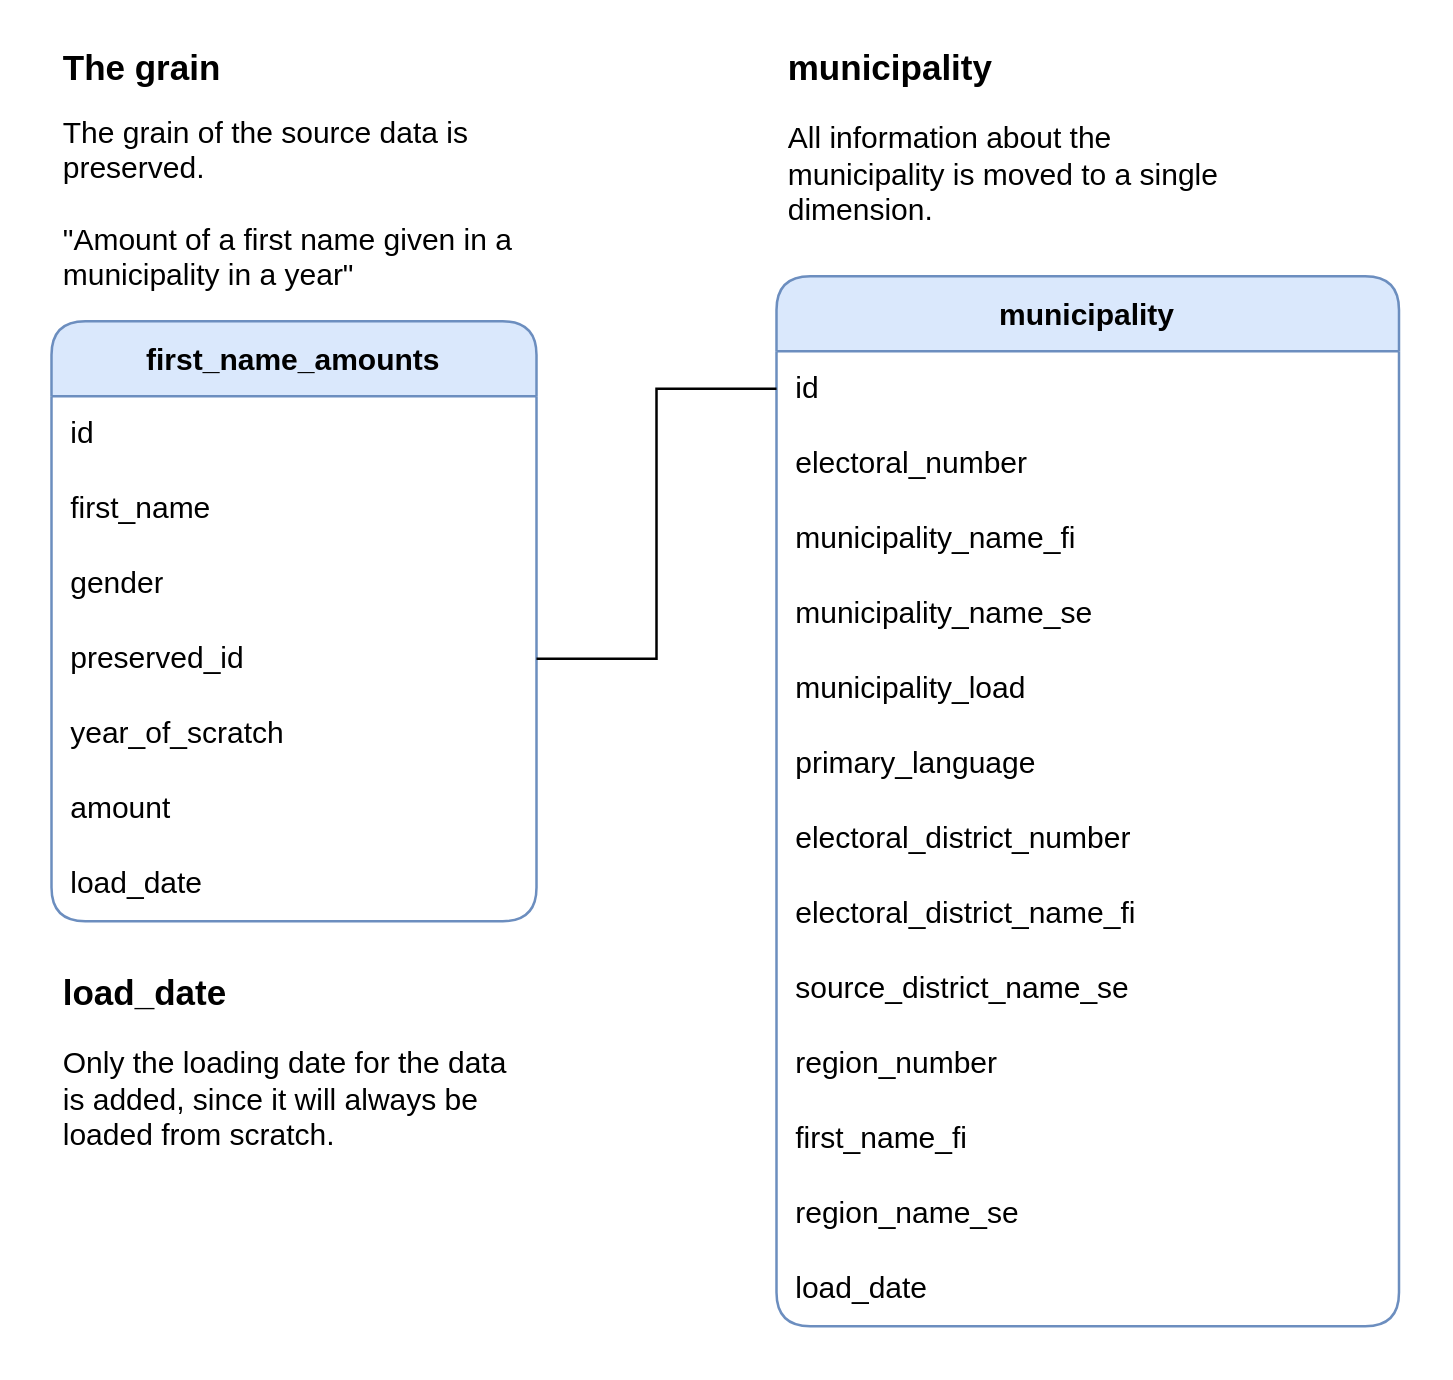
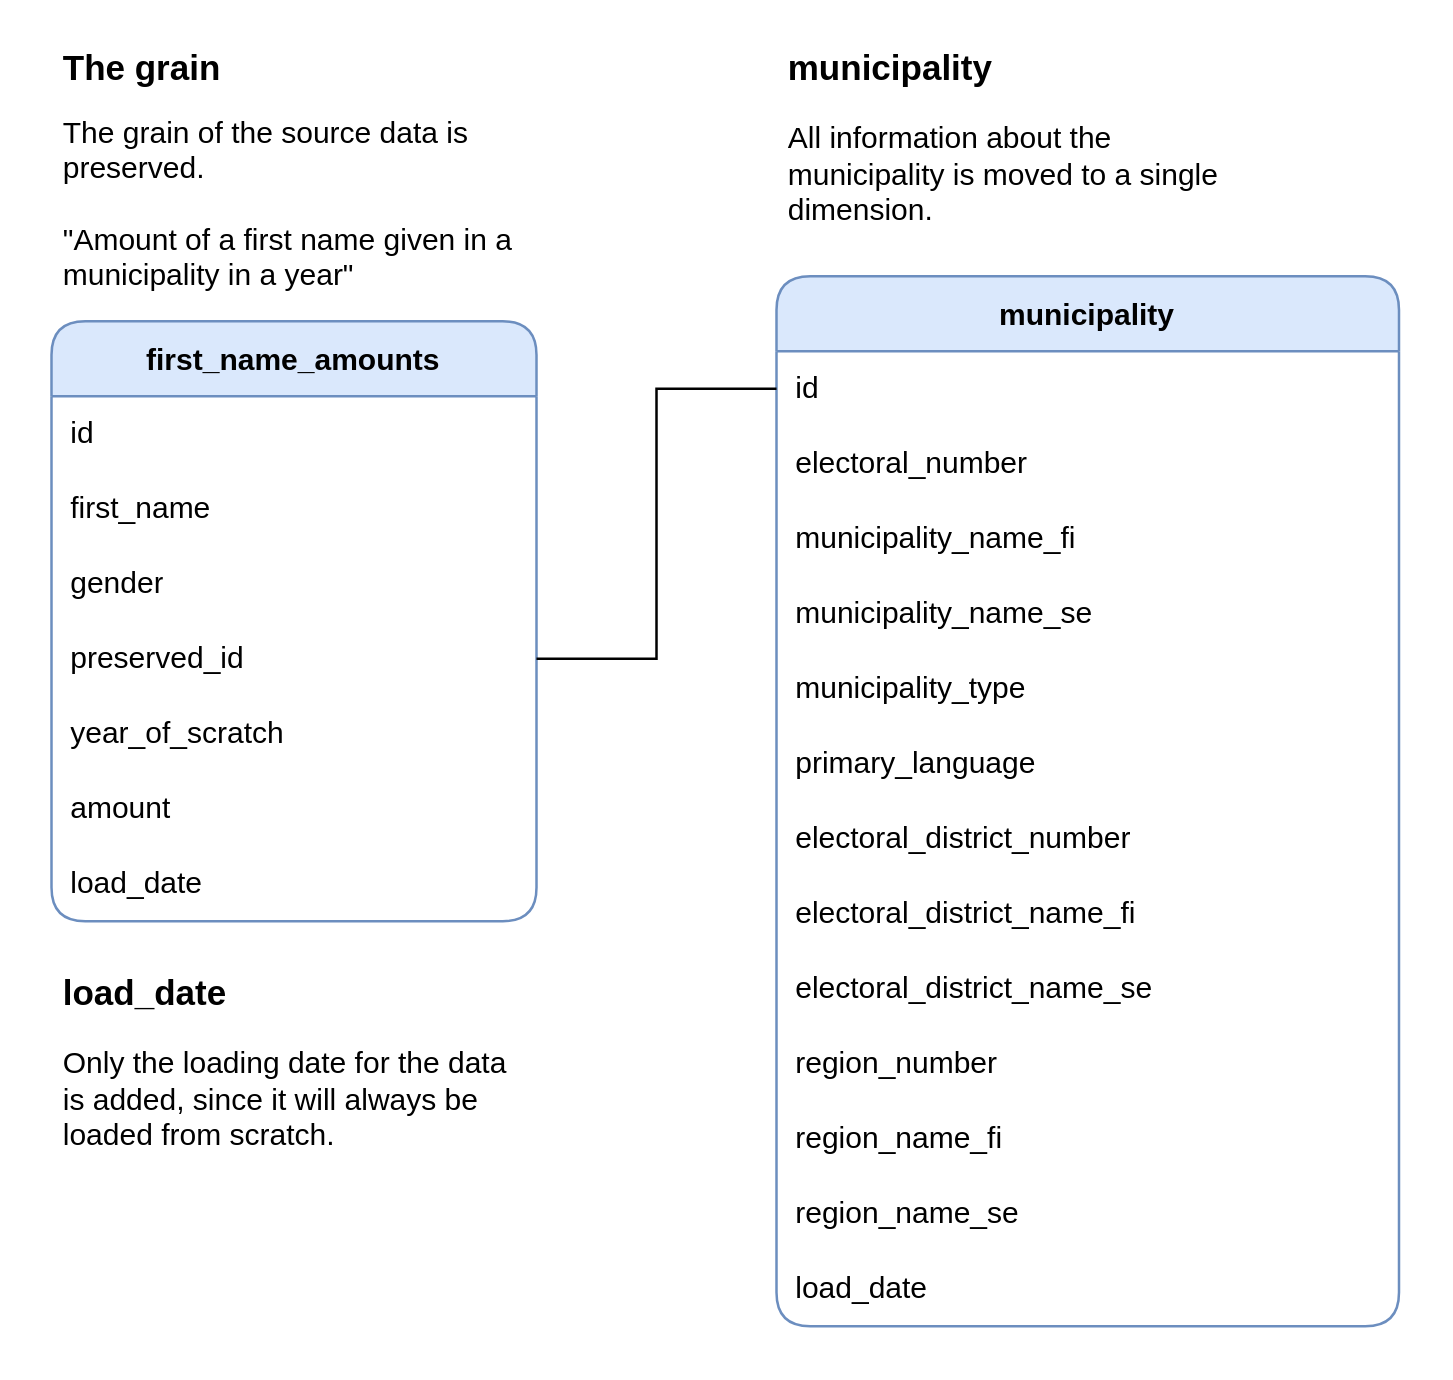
node "municipality_load": label "municipality_load" -> "municipality_type"
node "source_district_name_se": label "source_district_name_se" -> "electoral_district_name_se"
node "first_name_fi": label "first_name_fi" -> "region_name_fi"
